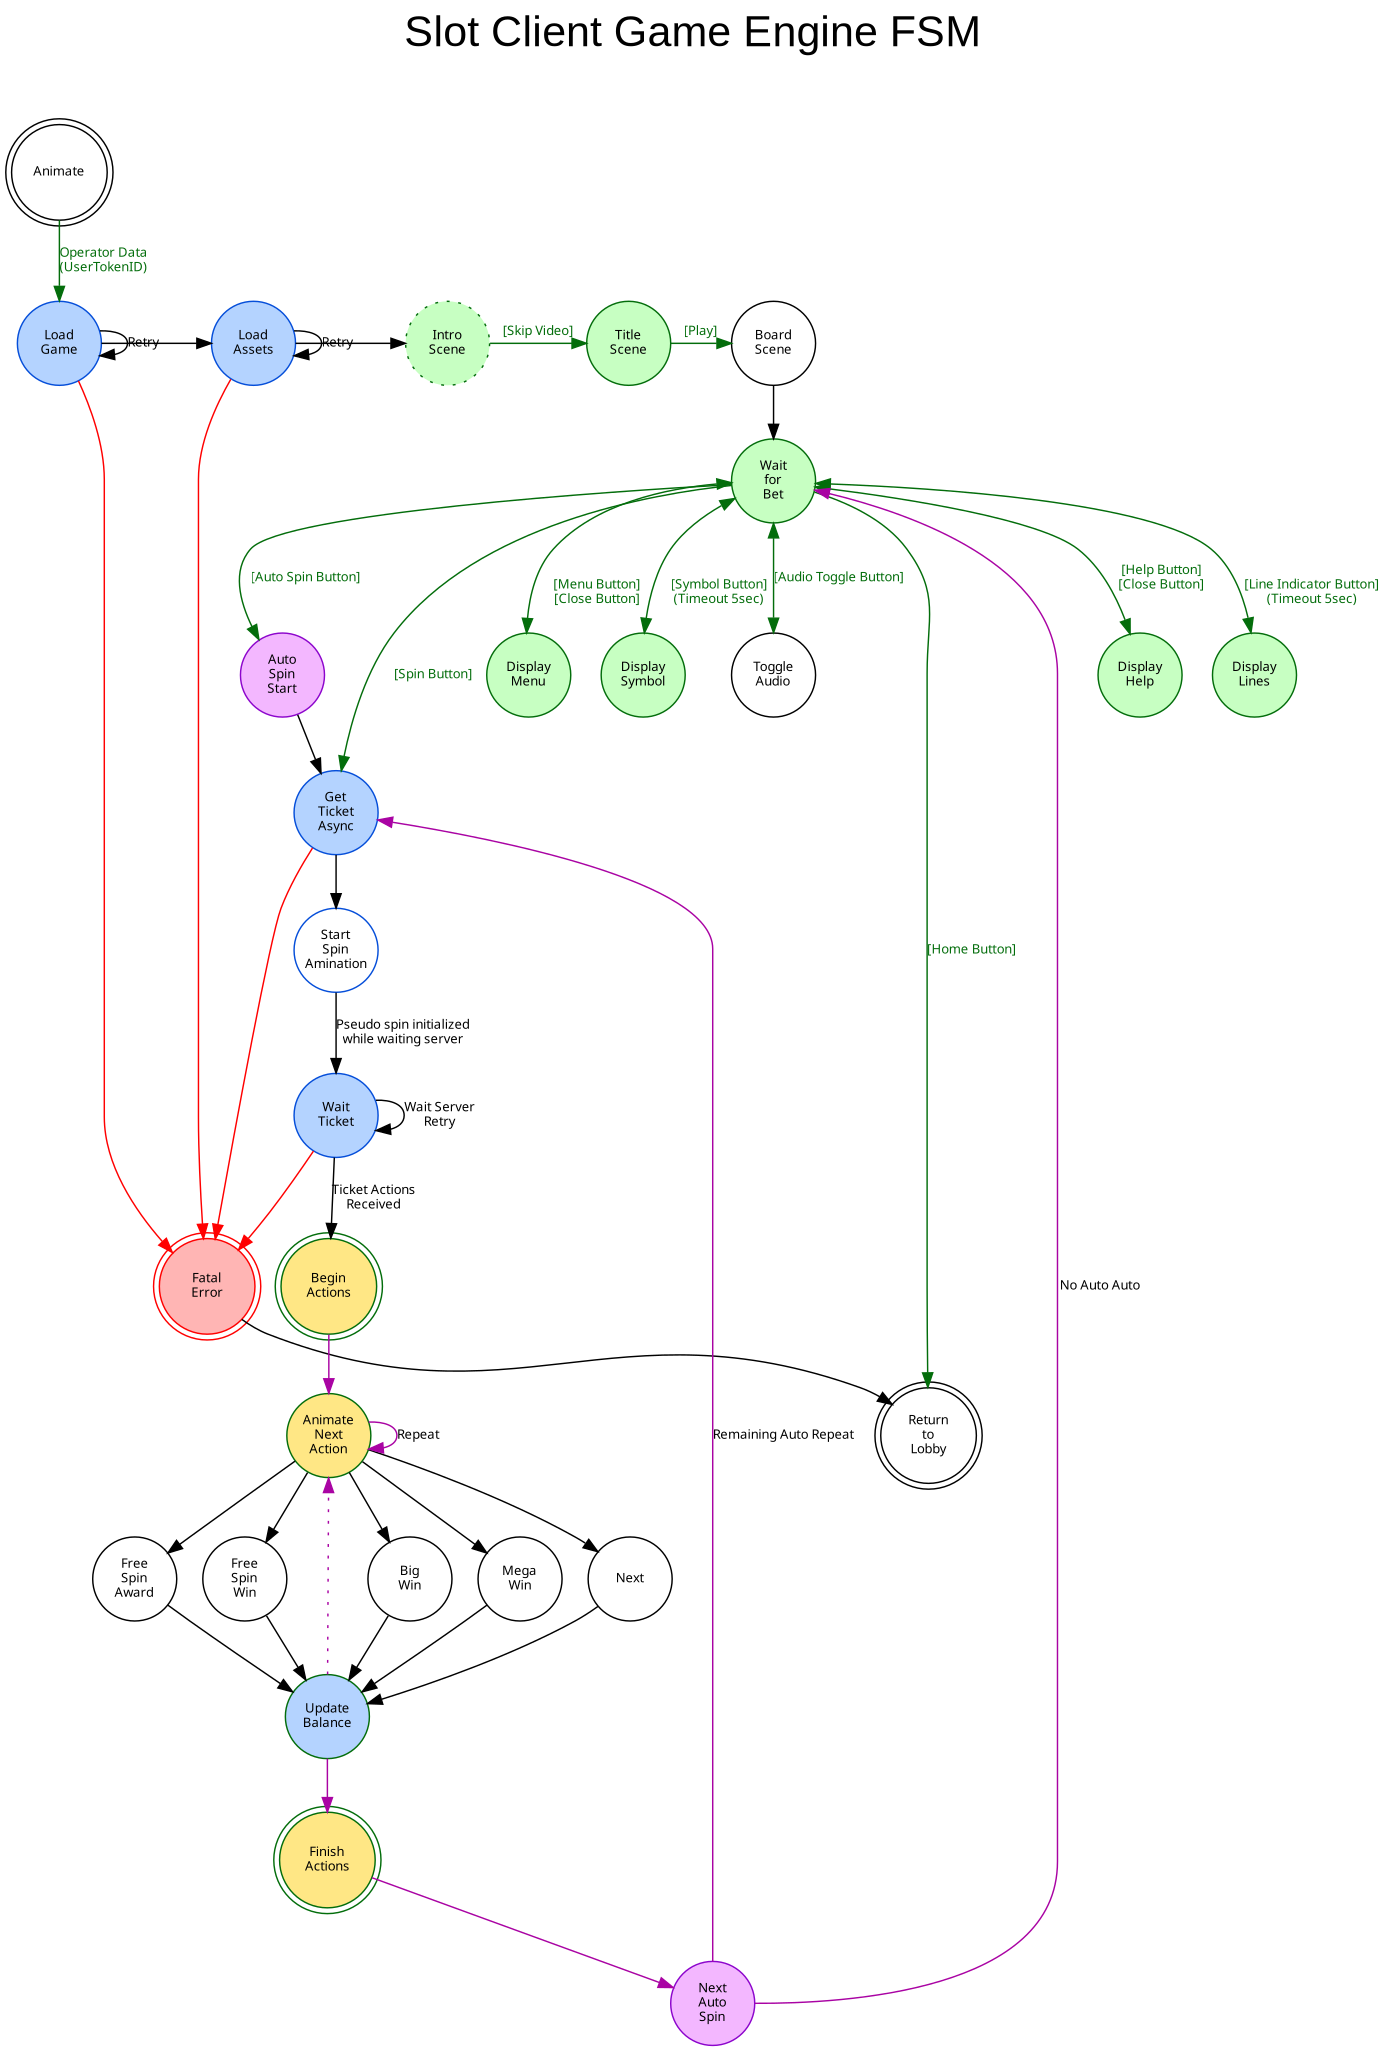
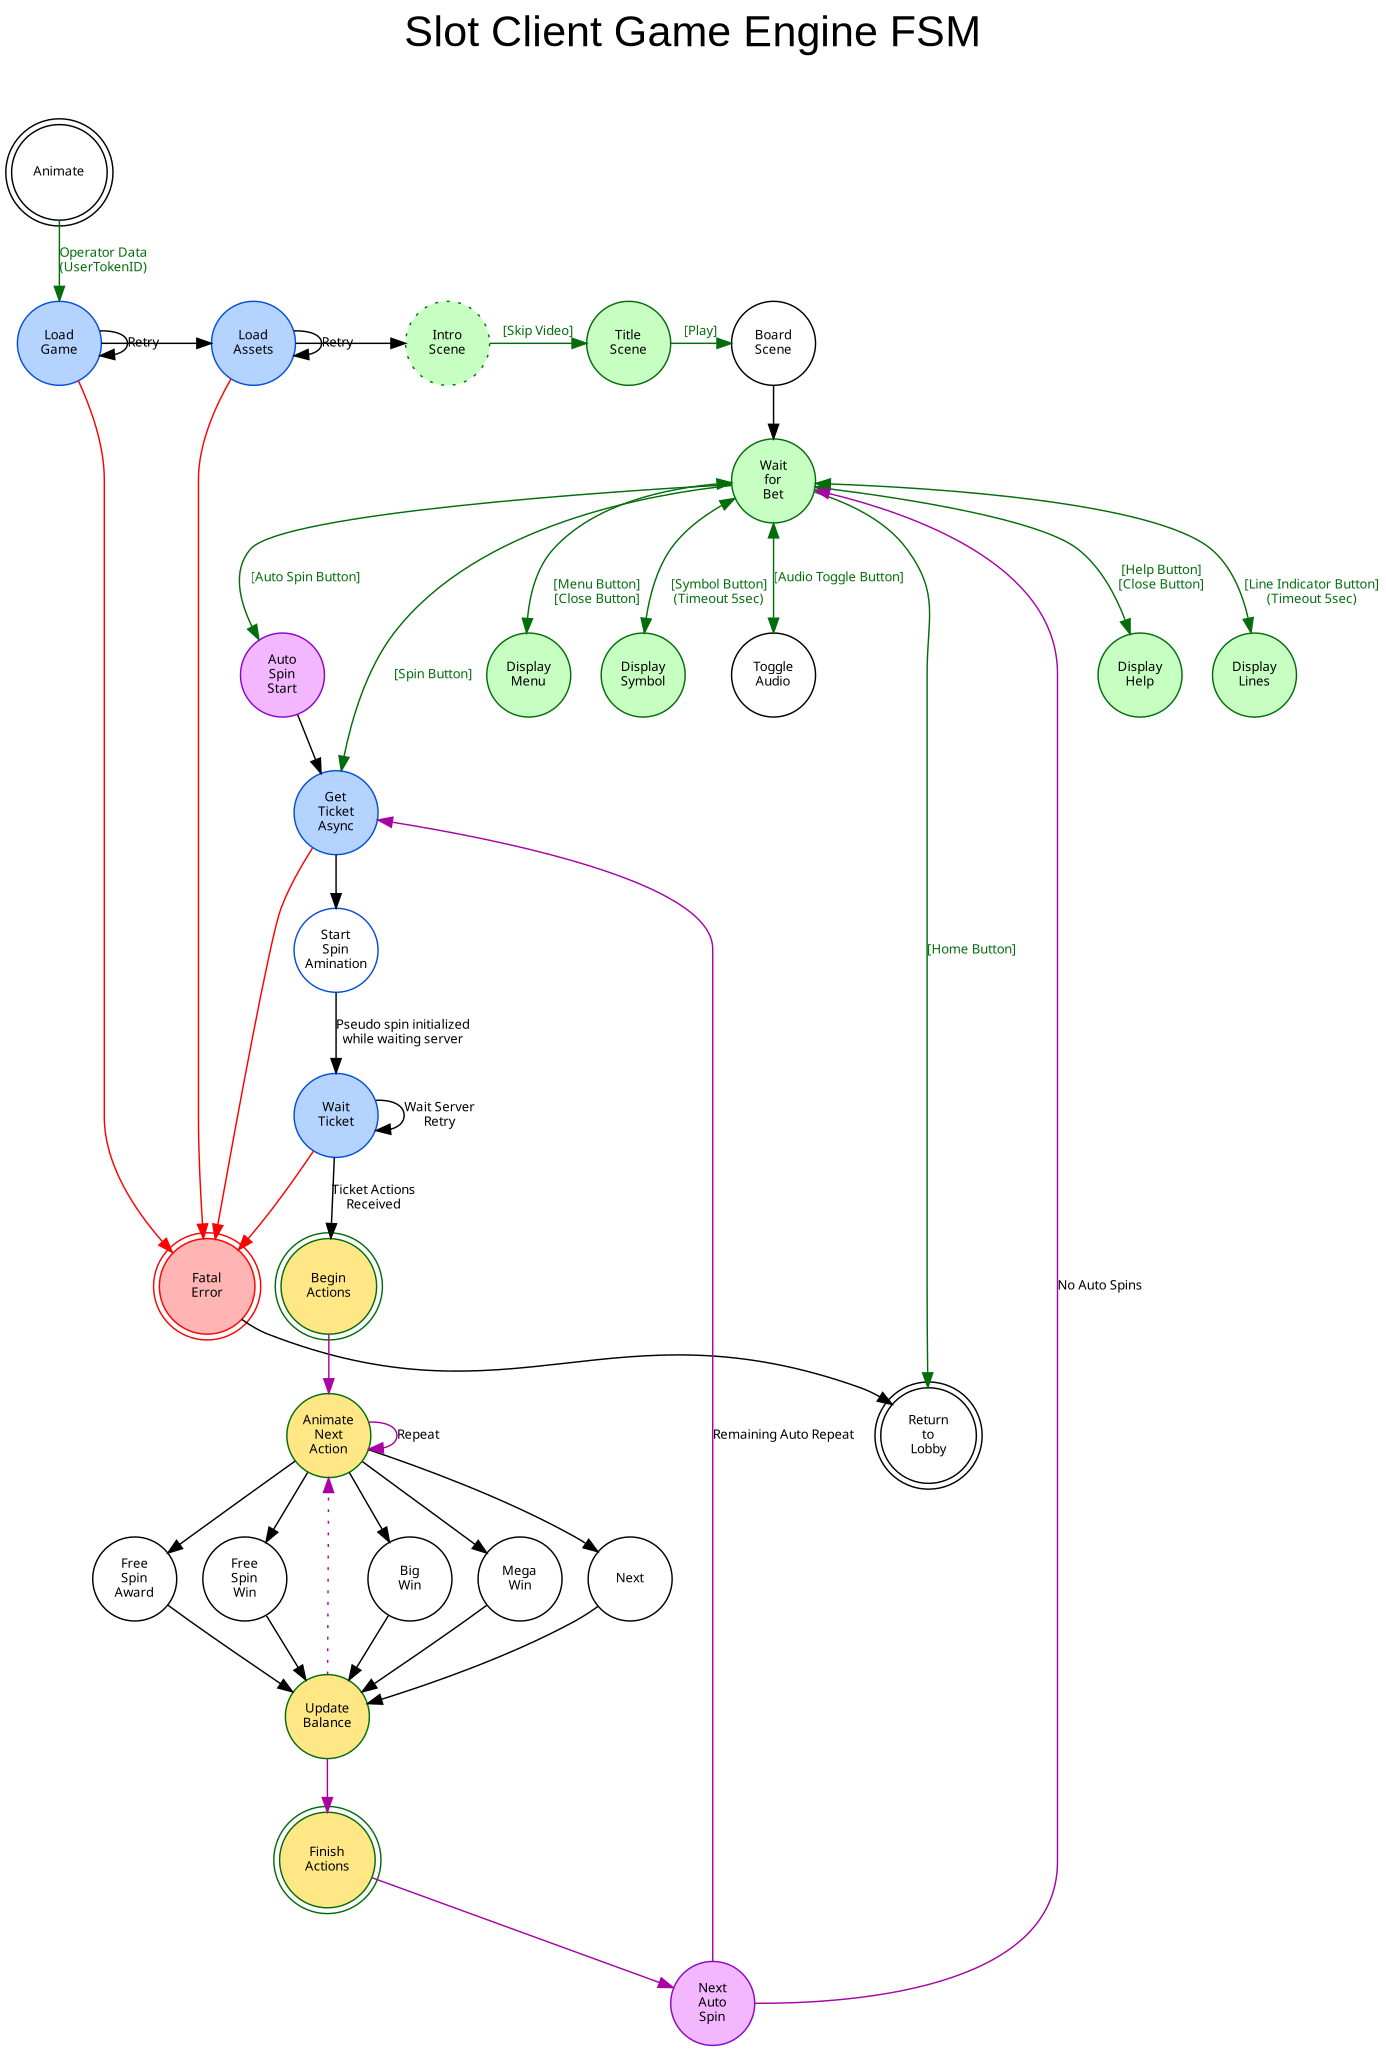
edge "Next Auto Spin" -> "Wait for Bet": label "No Auto Auto" -> "No Auto Spins"
node "Update Balance": fillcolor #b4d3ff -> #ffe785
